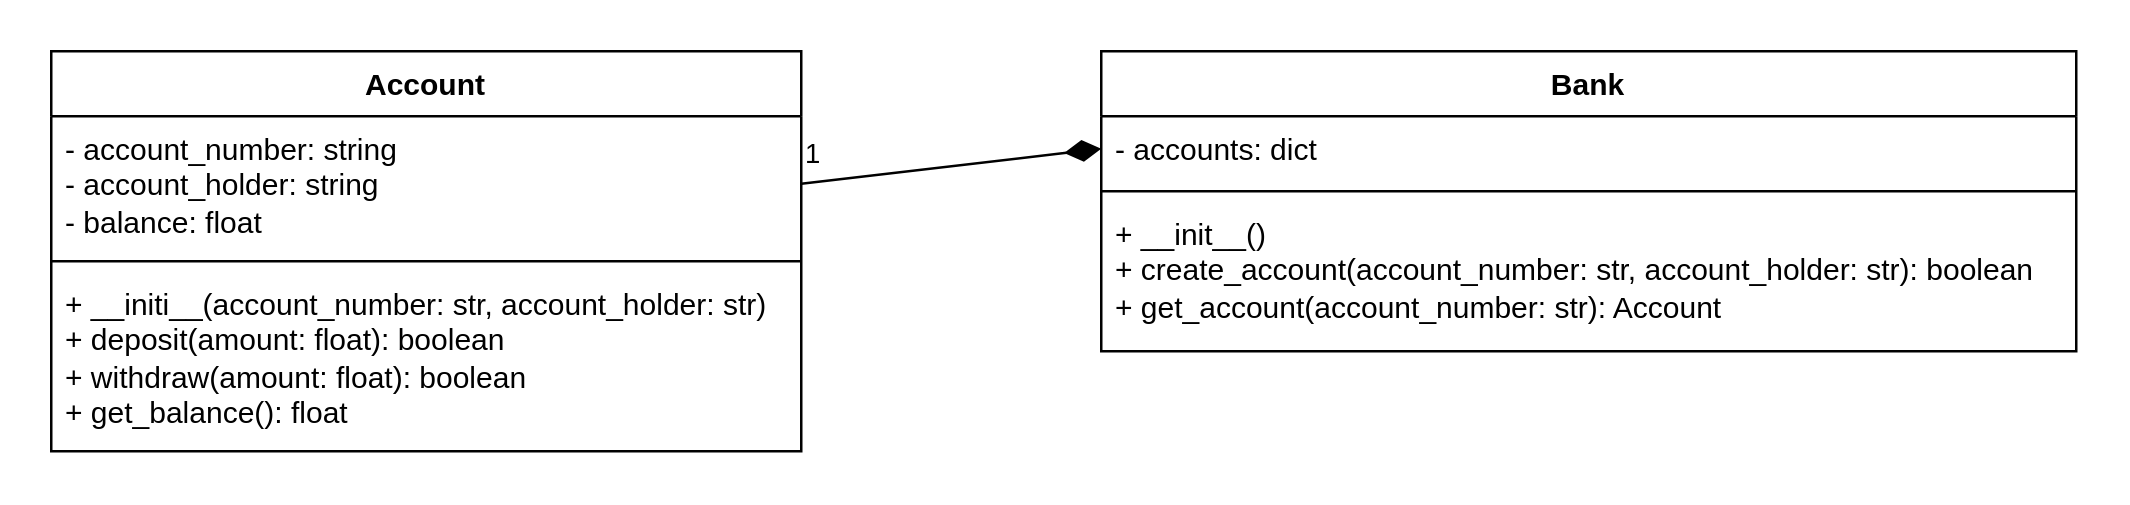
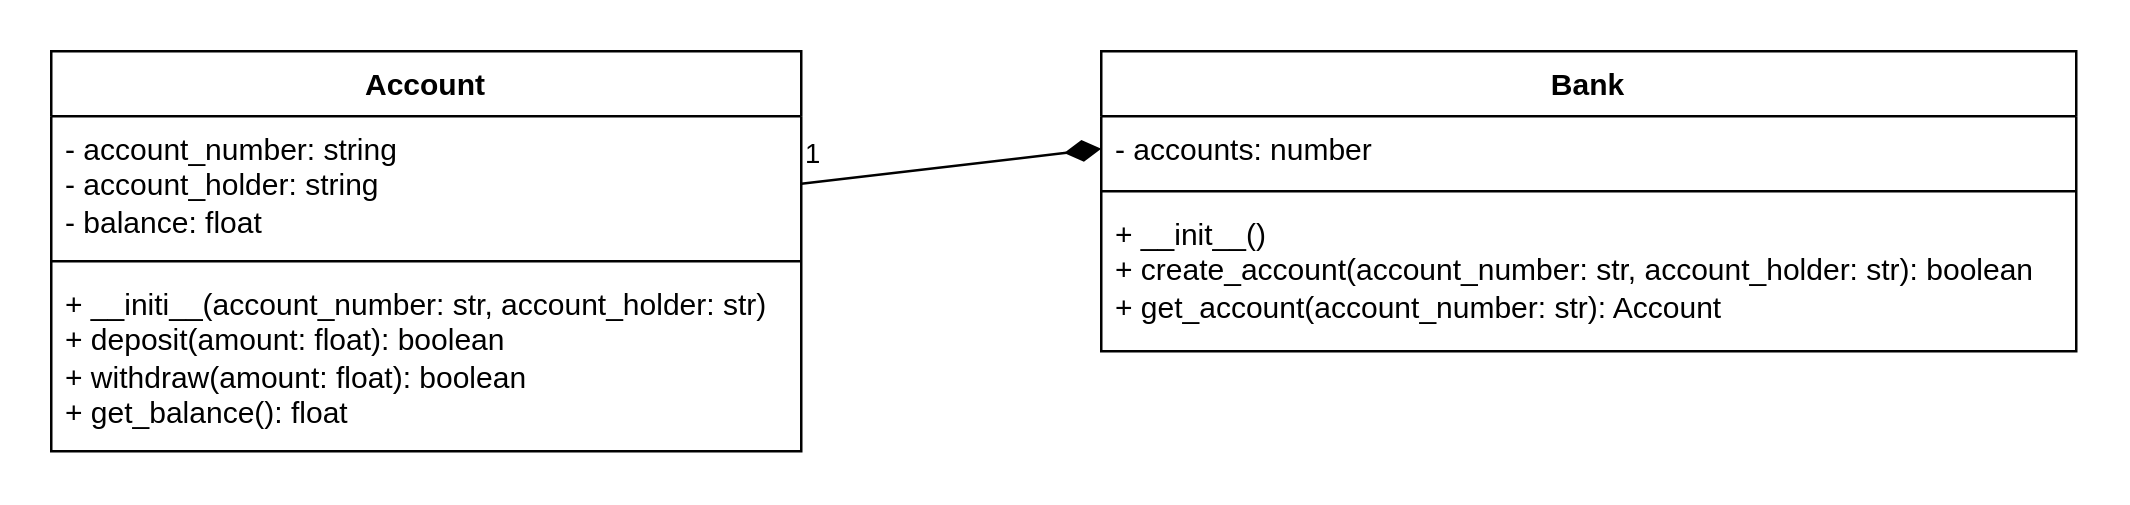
node "- accounts: dict": label "- accounts: dict" -> "- accounts: number"
